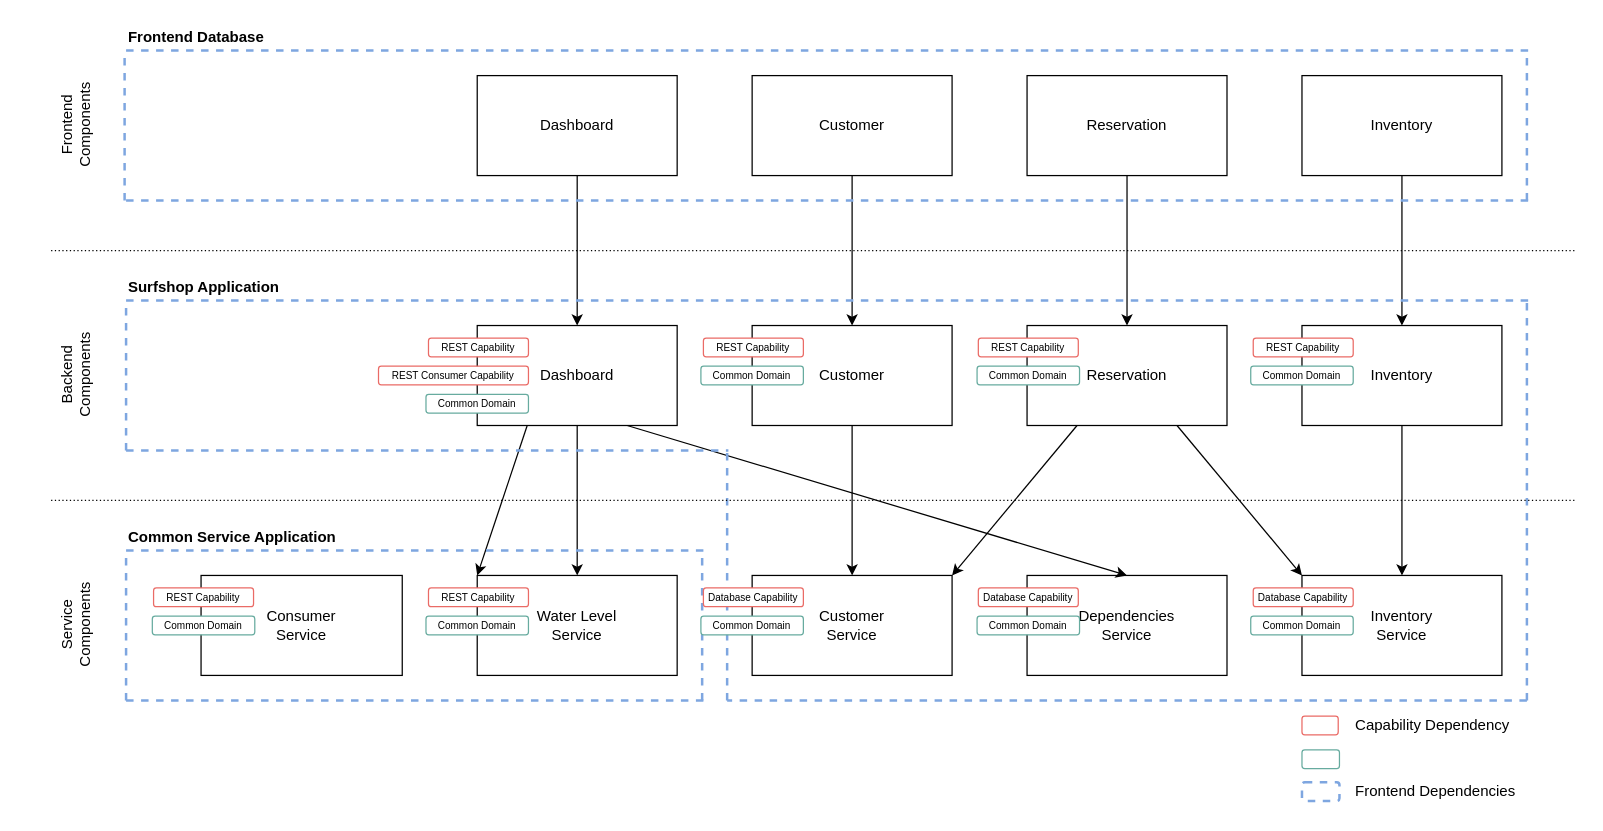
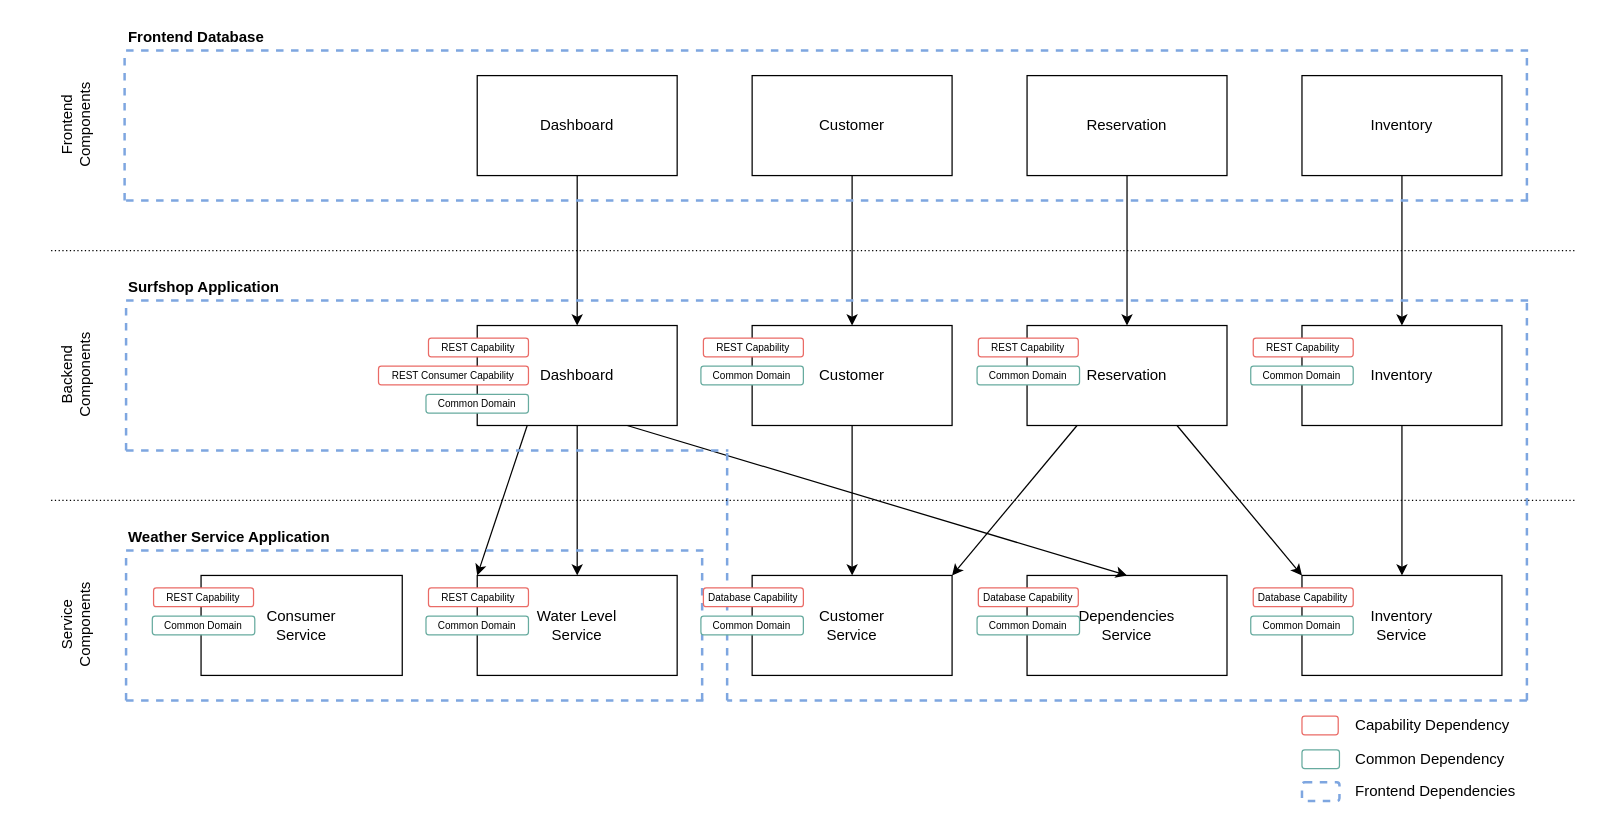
node "Common Service Application": label "Common Service Application" -> "Weather Service Application"
node "Common Dependency": added
